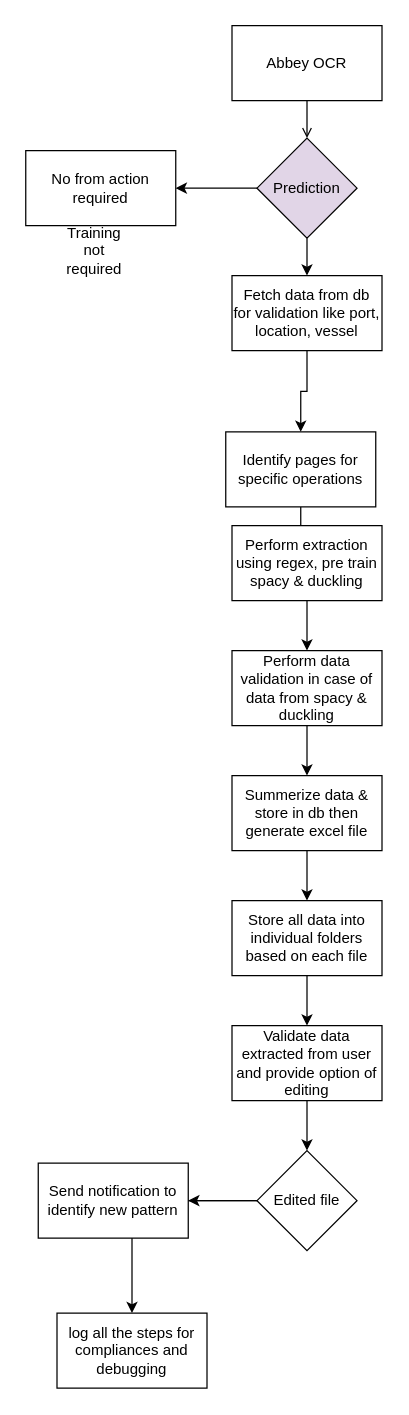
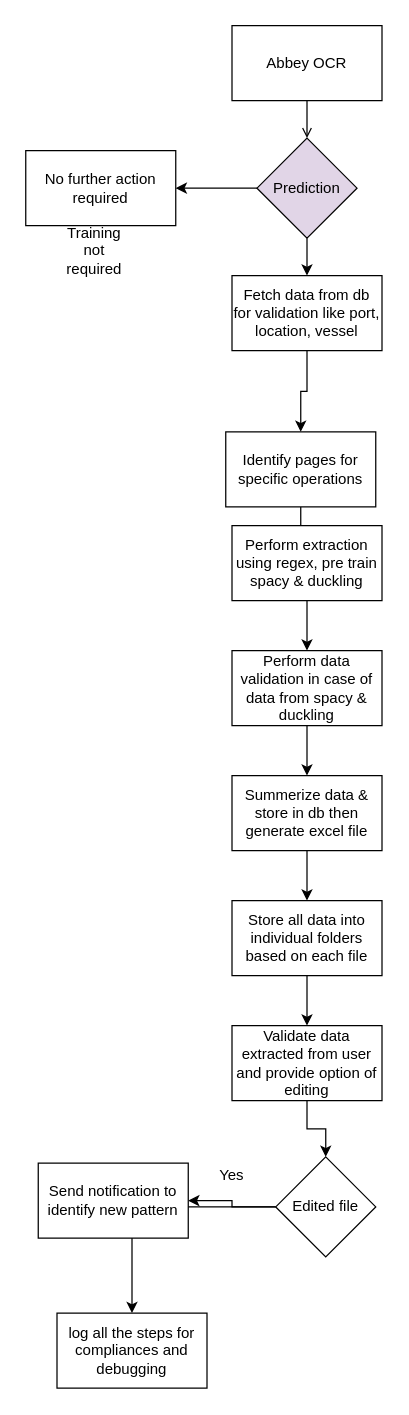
node "No from action required": label "No from action required" -> "No further action required"
node "Yes": added
node "Edited file": moved (307, 1201) -> (326, 1207)
